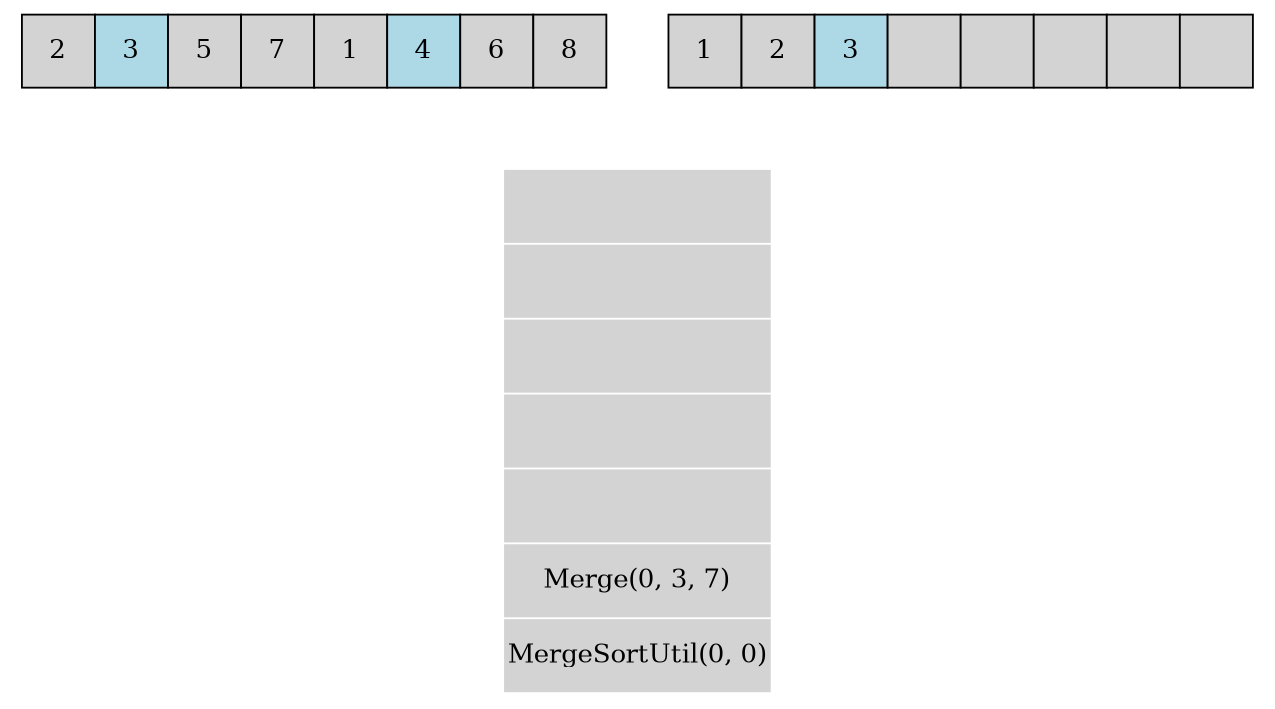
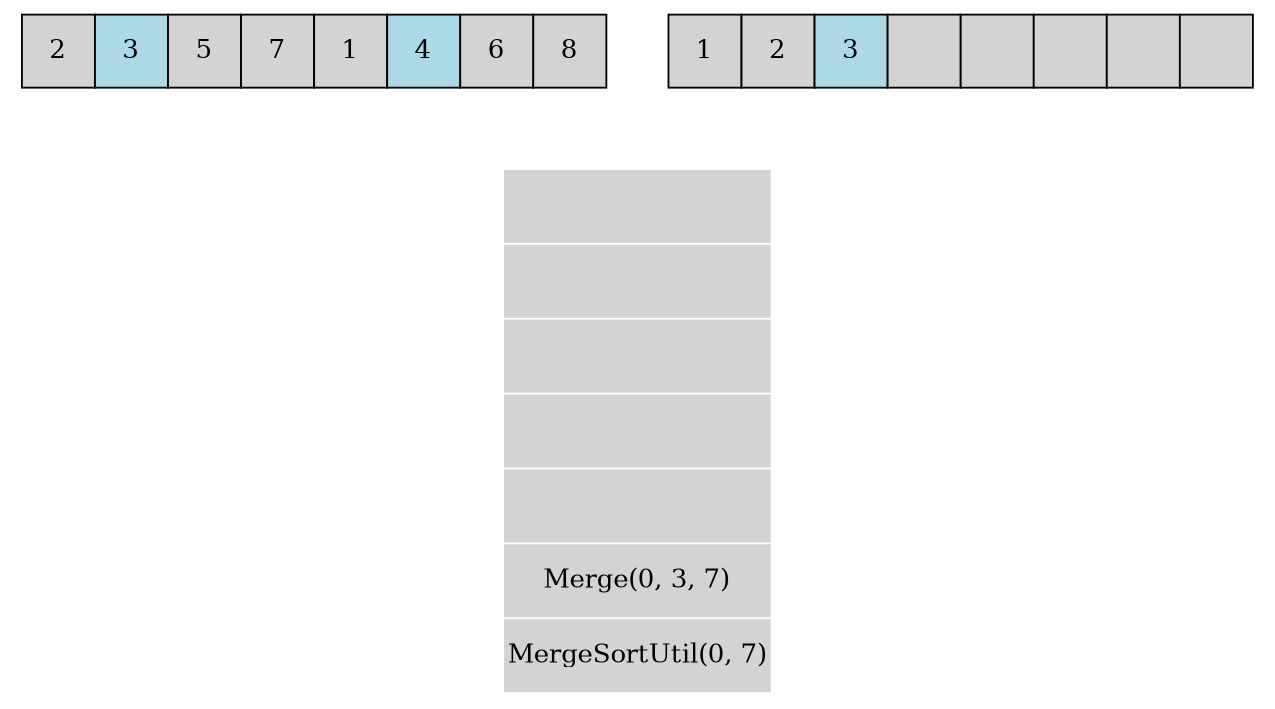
node "Merge(0, 3, 7)": text "MergeSortUtil(0, 0)" -> "MergeSortUtil(0, 7)"
